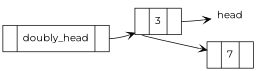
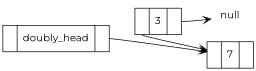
node "head": label "head" -> "null"
edge "doubly_head" -> "3": now "doubly_head" -> "7"
